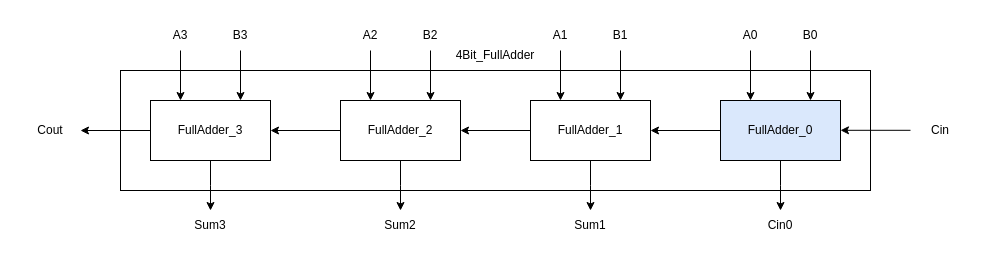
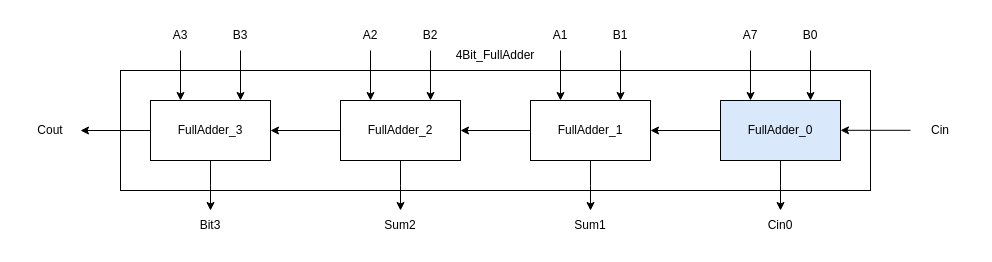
node "A0": label "A0" -> "A7"
node "Sum3": label "Sum3" -> "Bit3"
